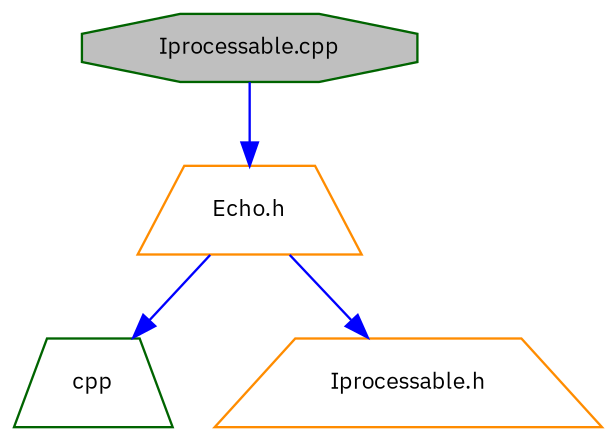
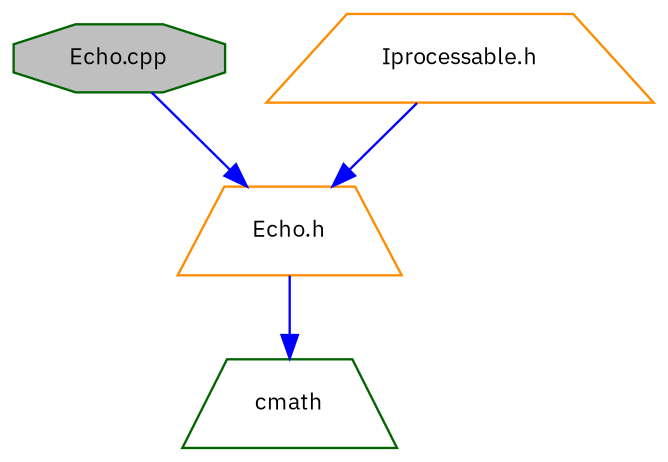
node "Iprocessable.cpp": label "Iprocessable.cpp" -> "Echo.cpp"
edge "Echo.h" -> "Iprocessable.h": reversed
node "cpp": label "cpp" -> "cmath"
